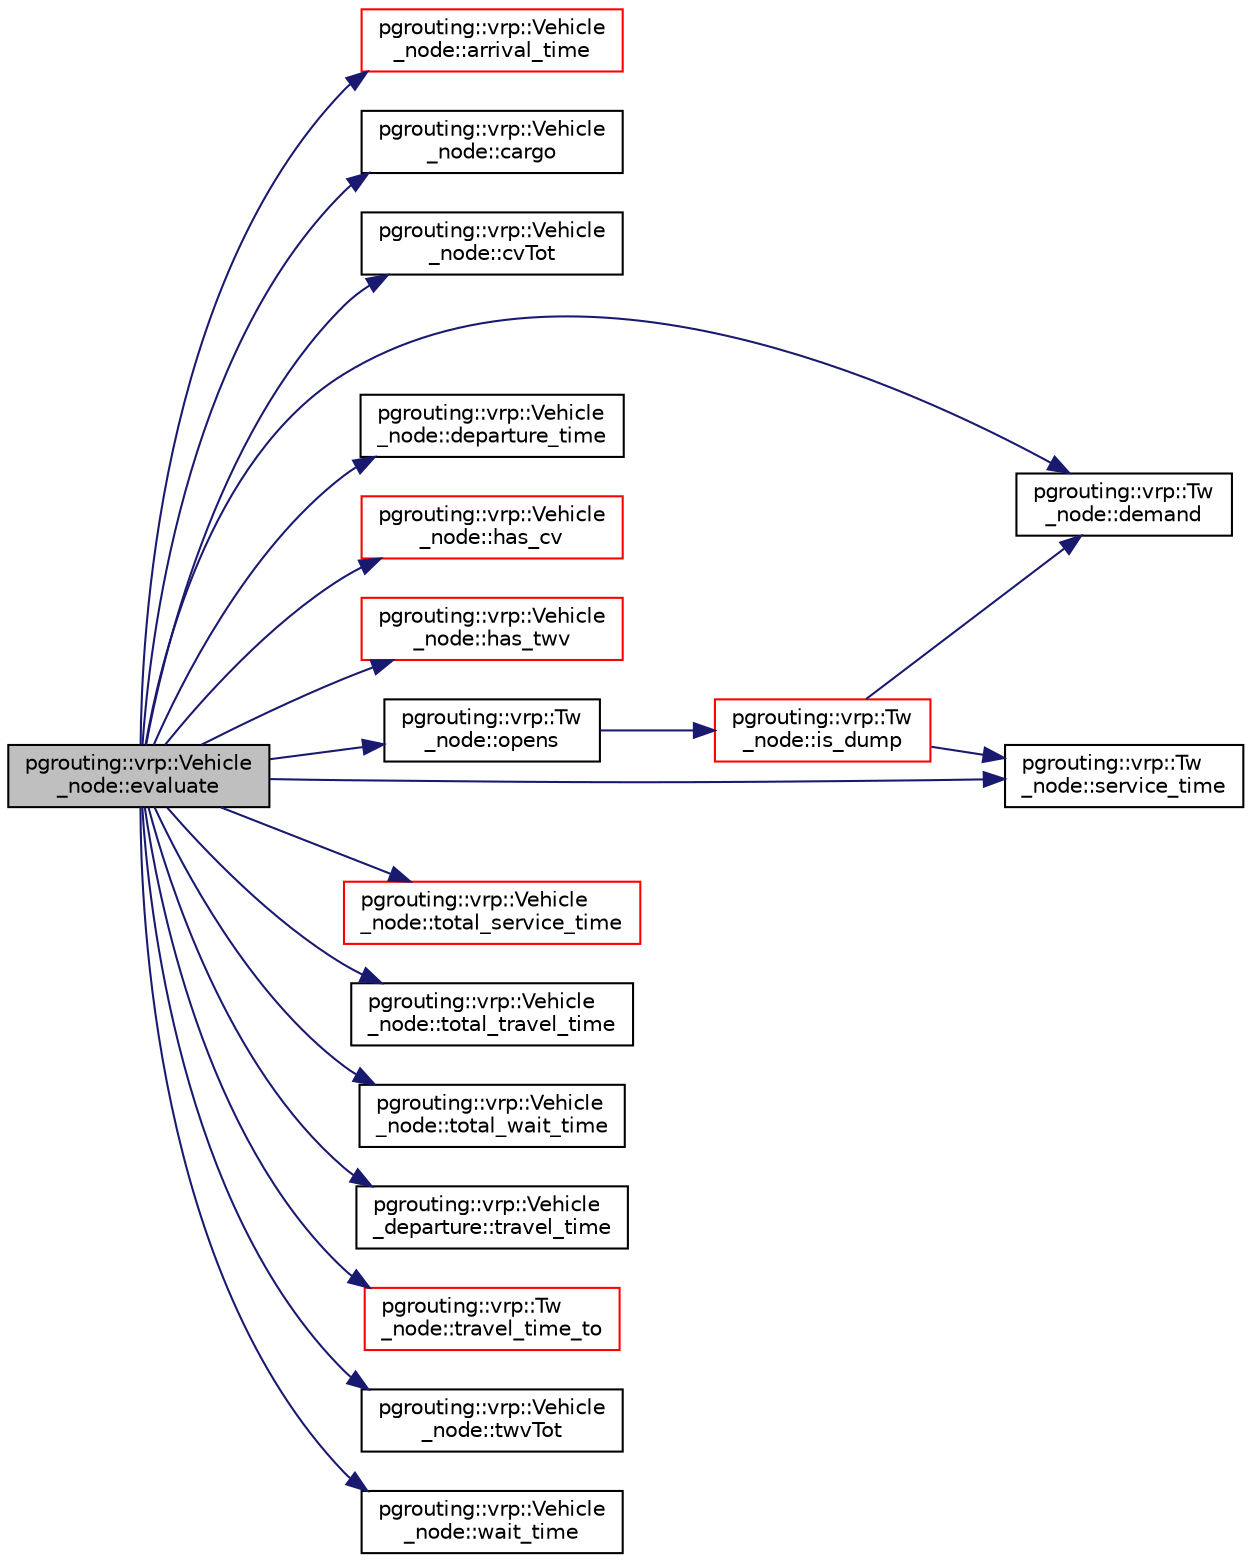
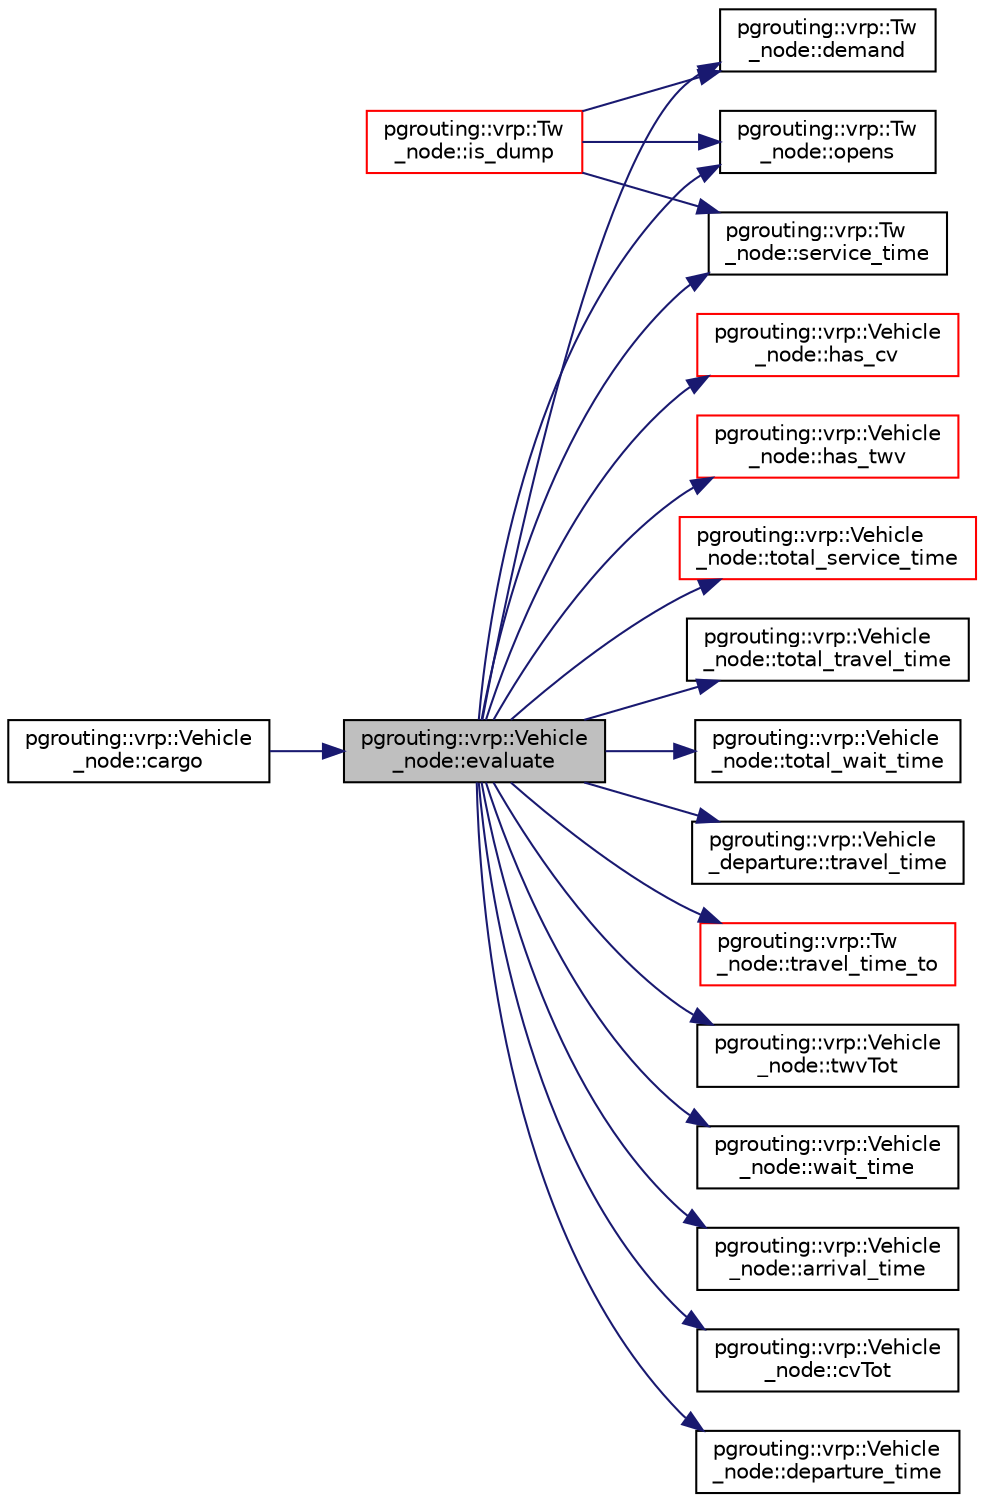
node "pgrouting::vrp::Vehicle _node::arrival_time": color red -> black
edge "pgrouting::vrp::Vehicle _node::evaluate" -> "pgrouting::vrp::Vehicle _node::cargo": reversed
edge "pgrouting::vrp::Tw _node::opens" -> "pgrouting::vrp::Tw _node::is_dump": reversed
